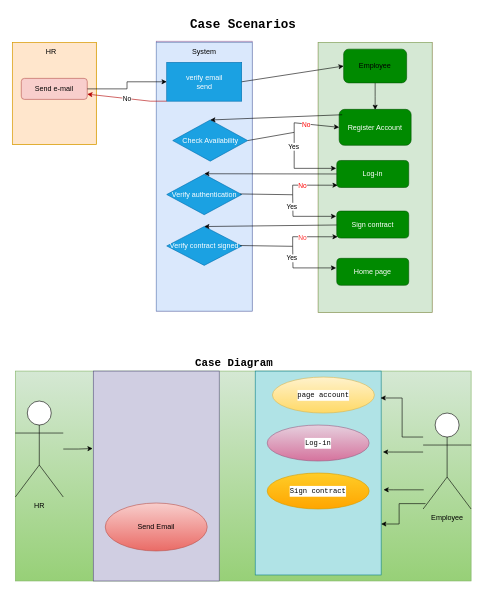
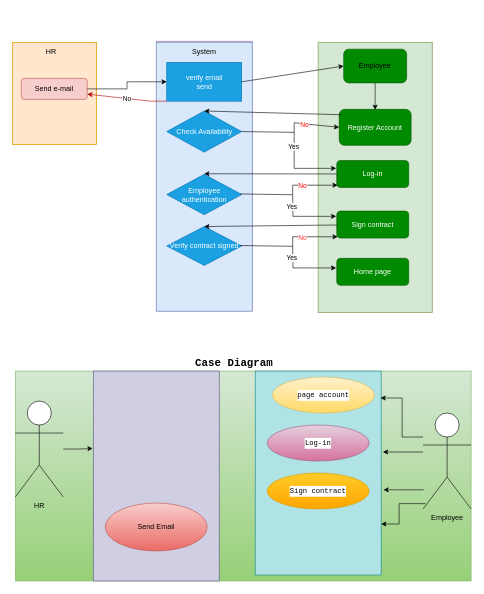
node "Case Scenarios": removed
node "Check Availability": moved (210, 141) -> (204, 132)
node "Verify authentication": label "Verify authentication" -> "Employee authentication"
